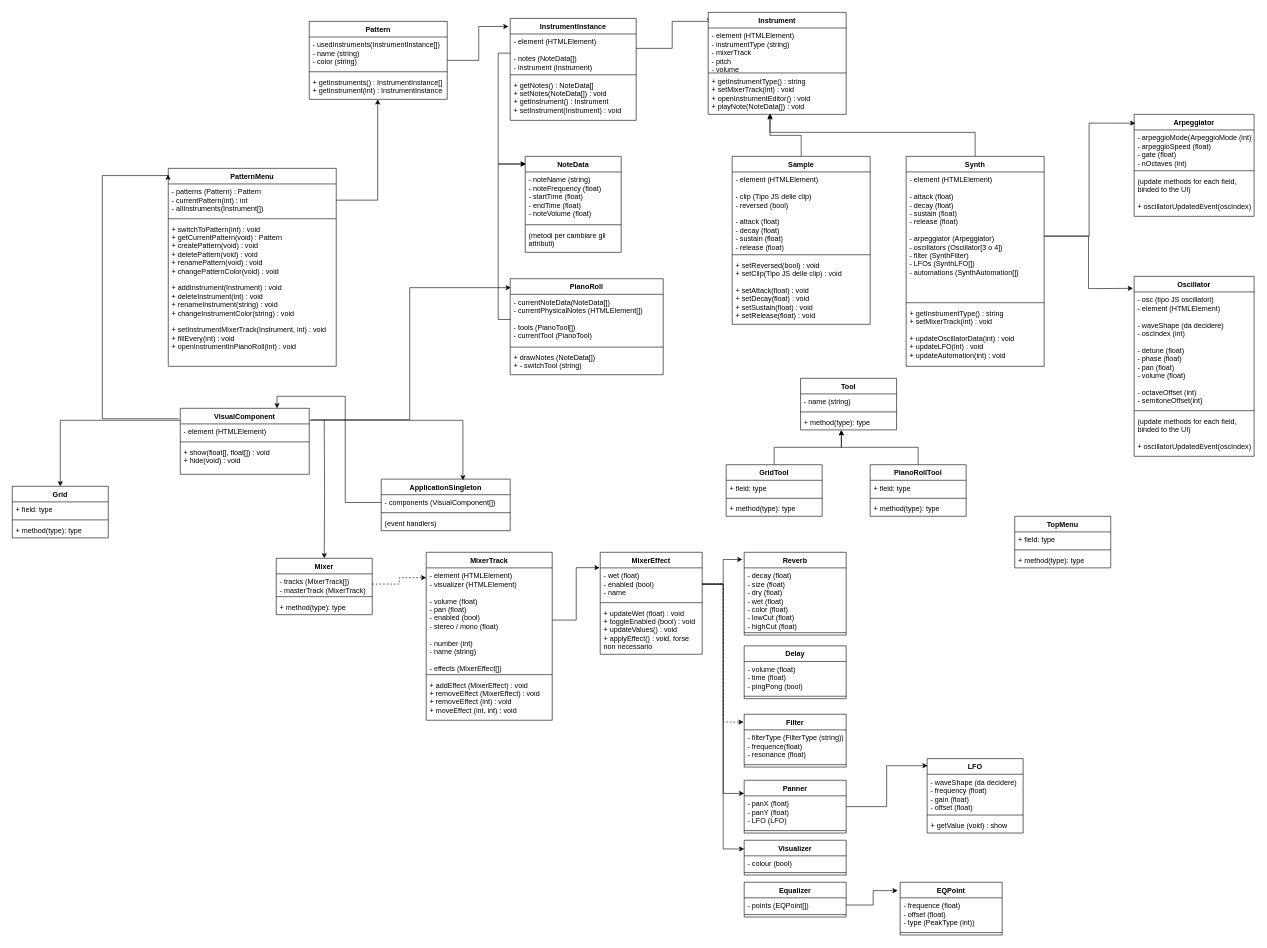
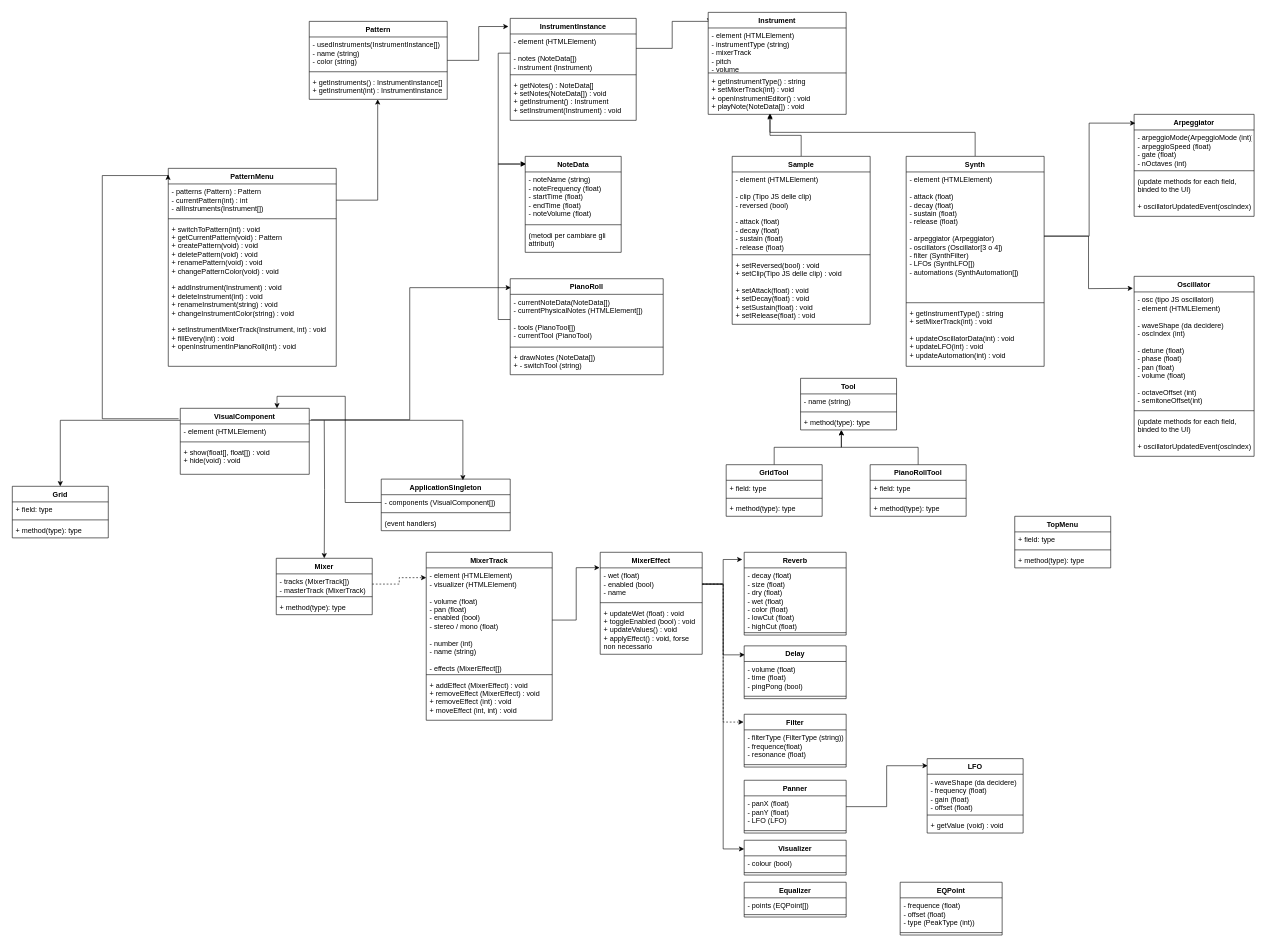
edge "- wet (float) - enabled (bool) - name" -> "Delay": added
edge "- wet (float) - enabled (bool) - name" -> "Panner": removed
node "+ getValue (void) : show": label "+ getValue (void) : show" -> "+ getValue (void) : void"
edge "- points (EQPoint[])" -> "EQPoint": removed
